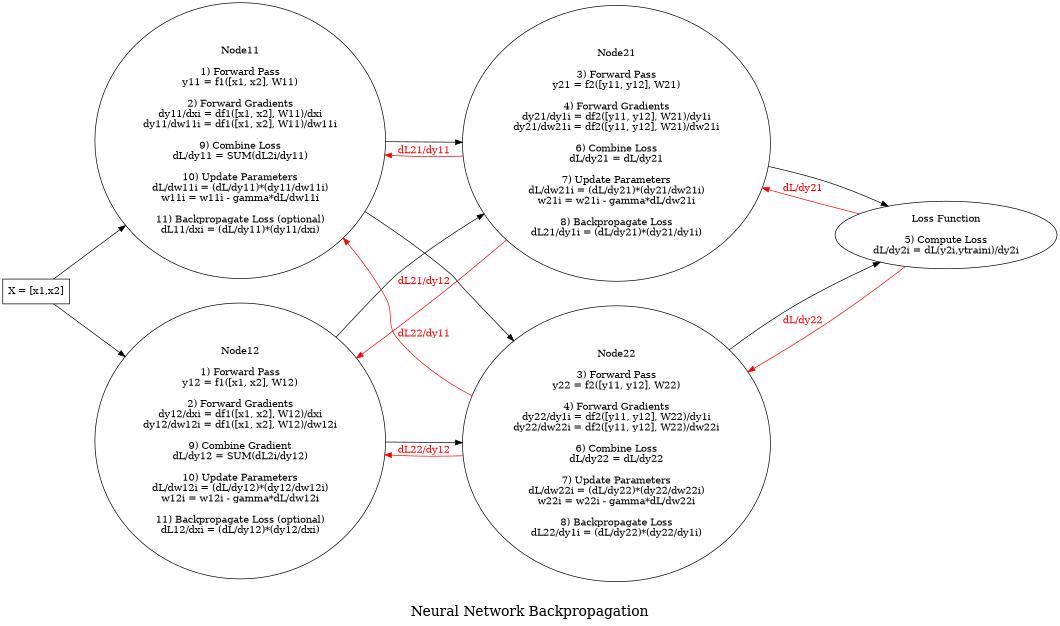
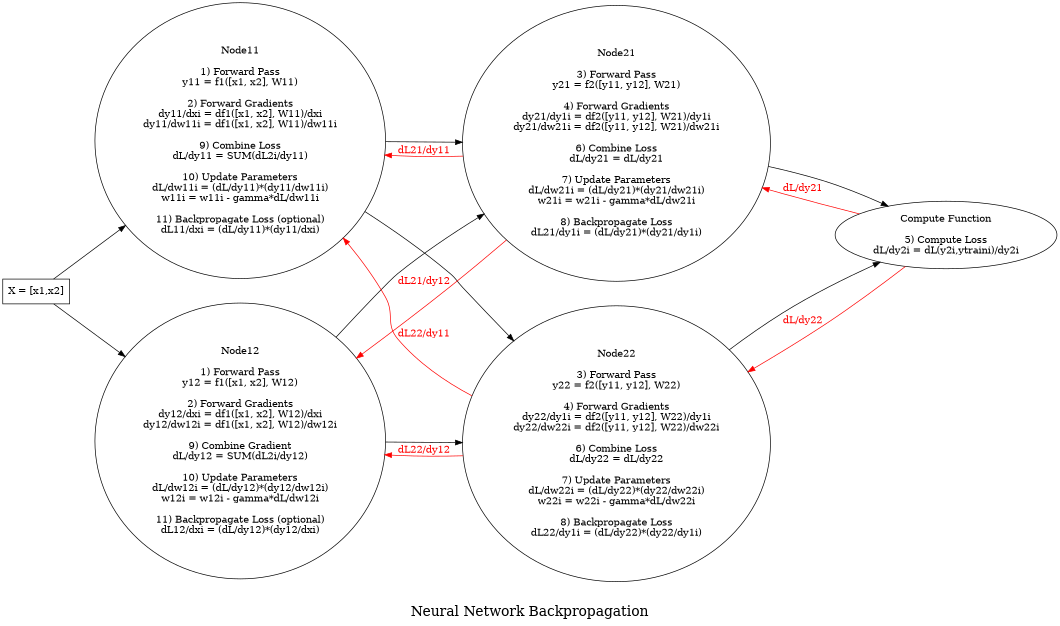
node "Loss Function 5) Compute Loss dL/dy2i = dL(y2i,ytraini)/dy2i": label "Loss Function 5) Compute Loss dL/dy2i = dL(y2i,ytraini)/dy2i" -> "Compute Function 5) Compute Loss dL/dy2i = dL(y2i,ytraini)/dy2i"
